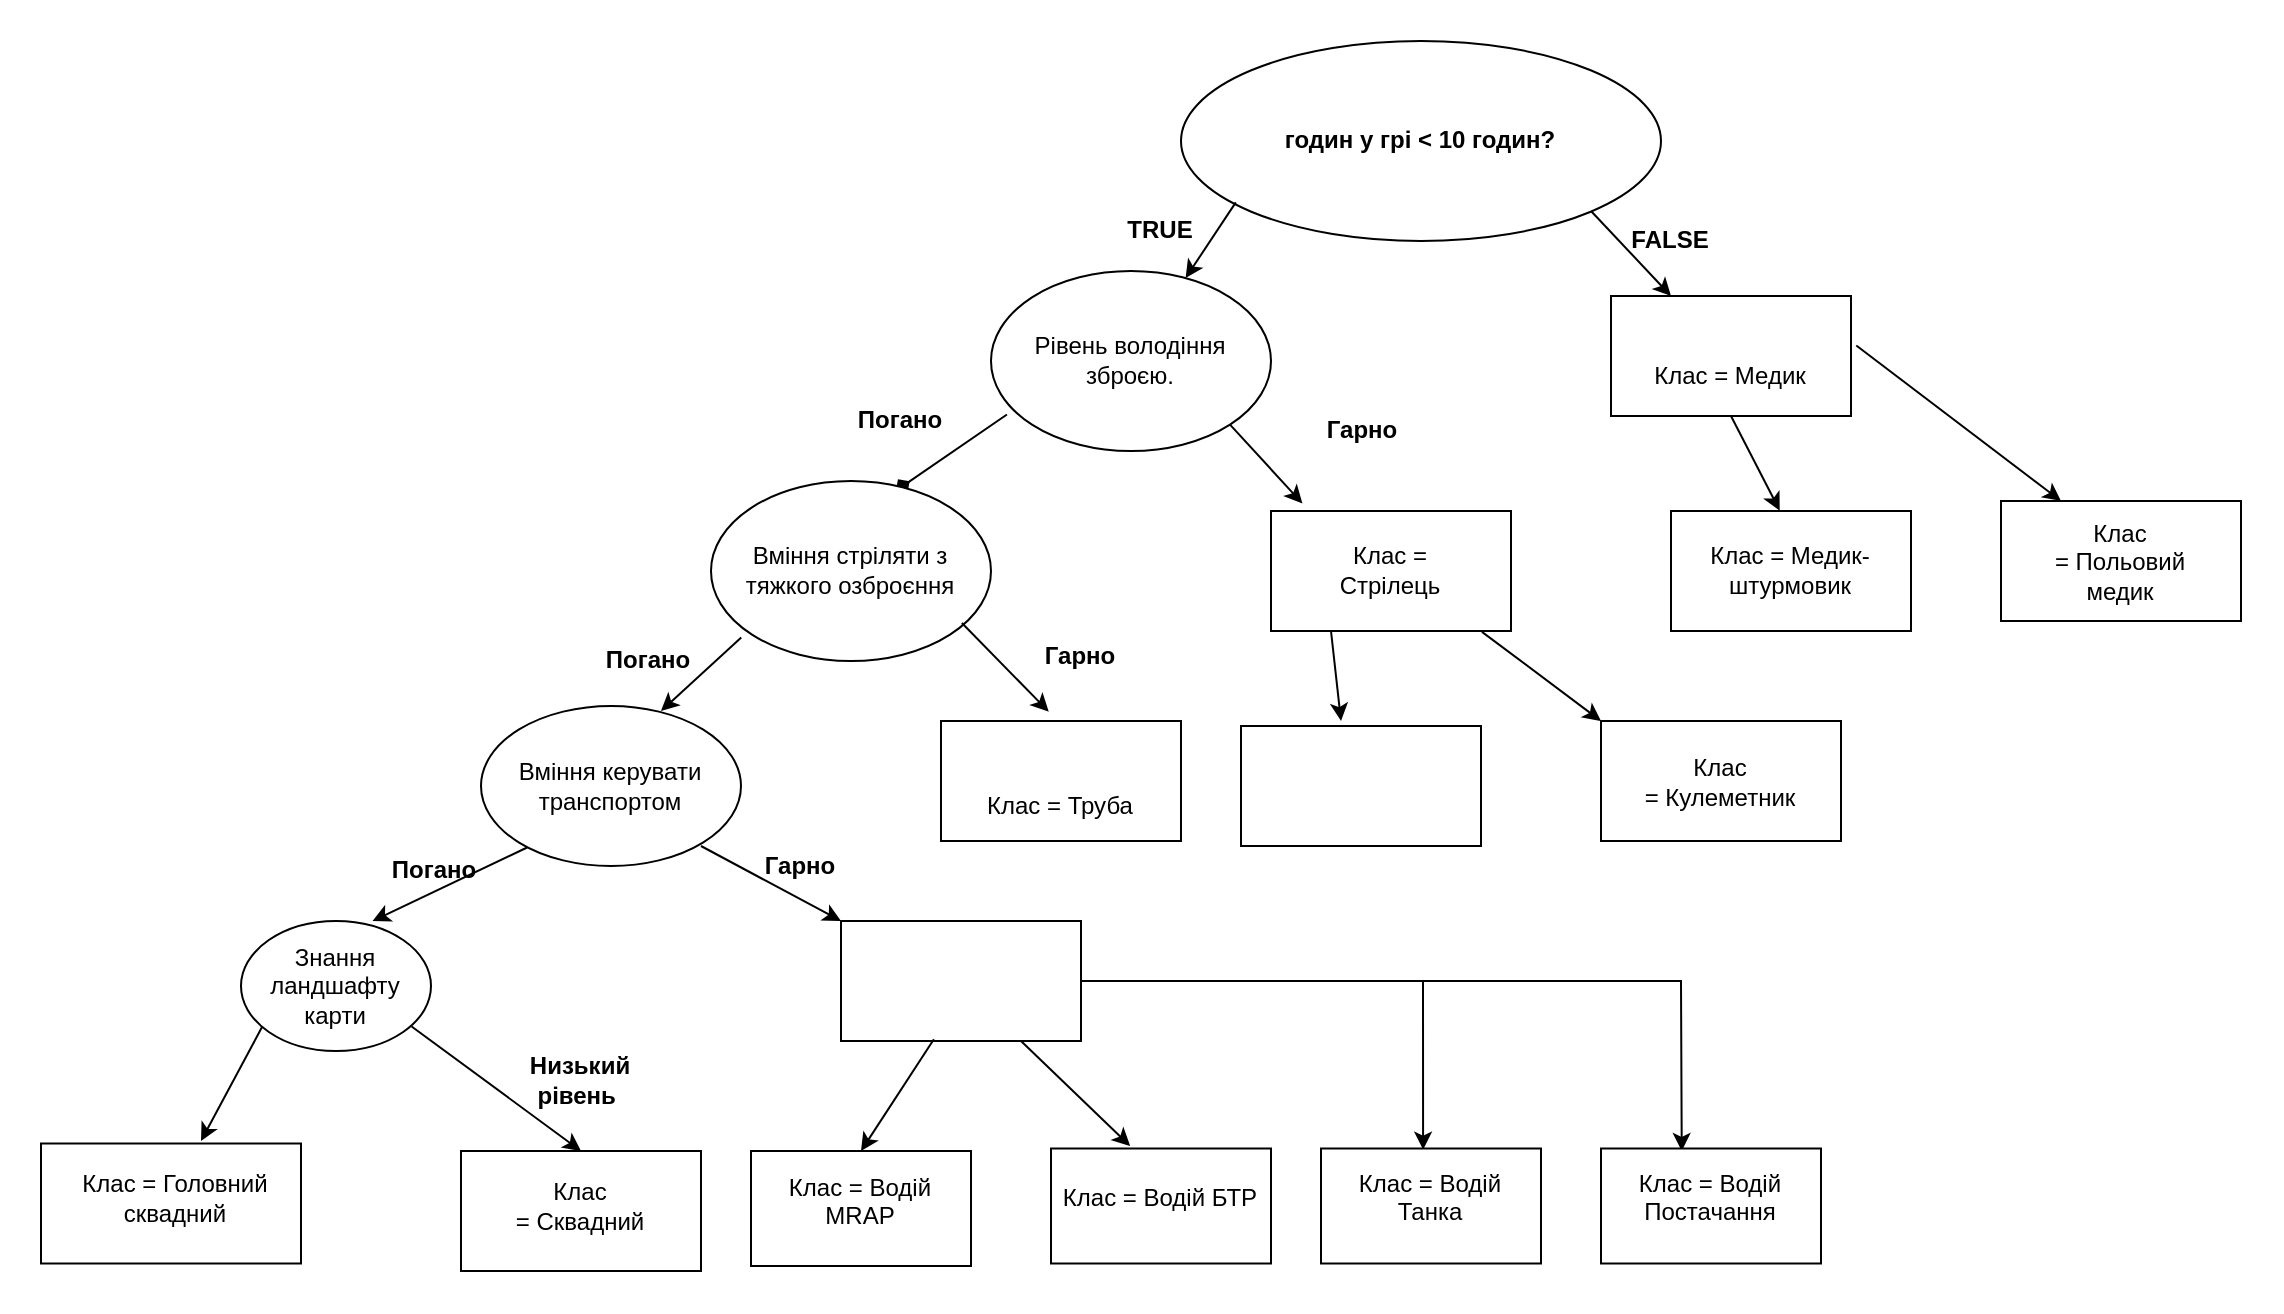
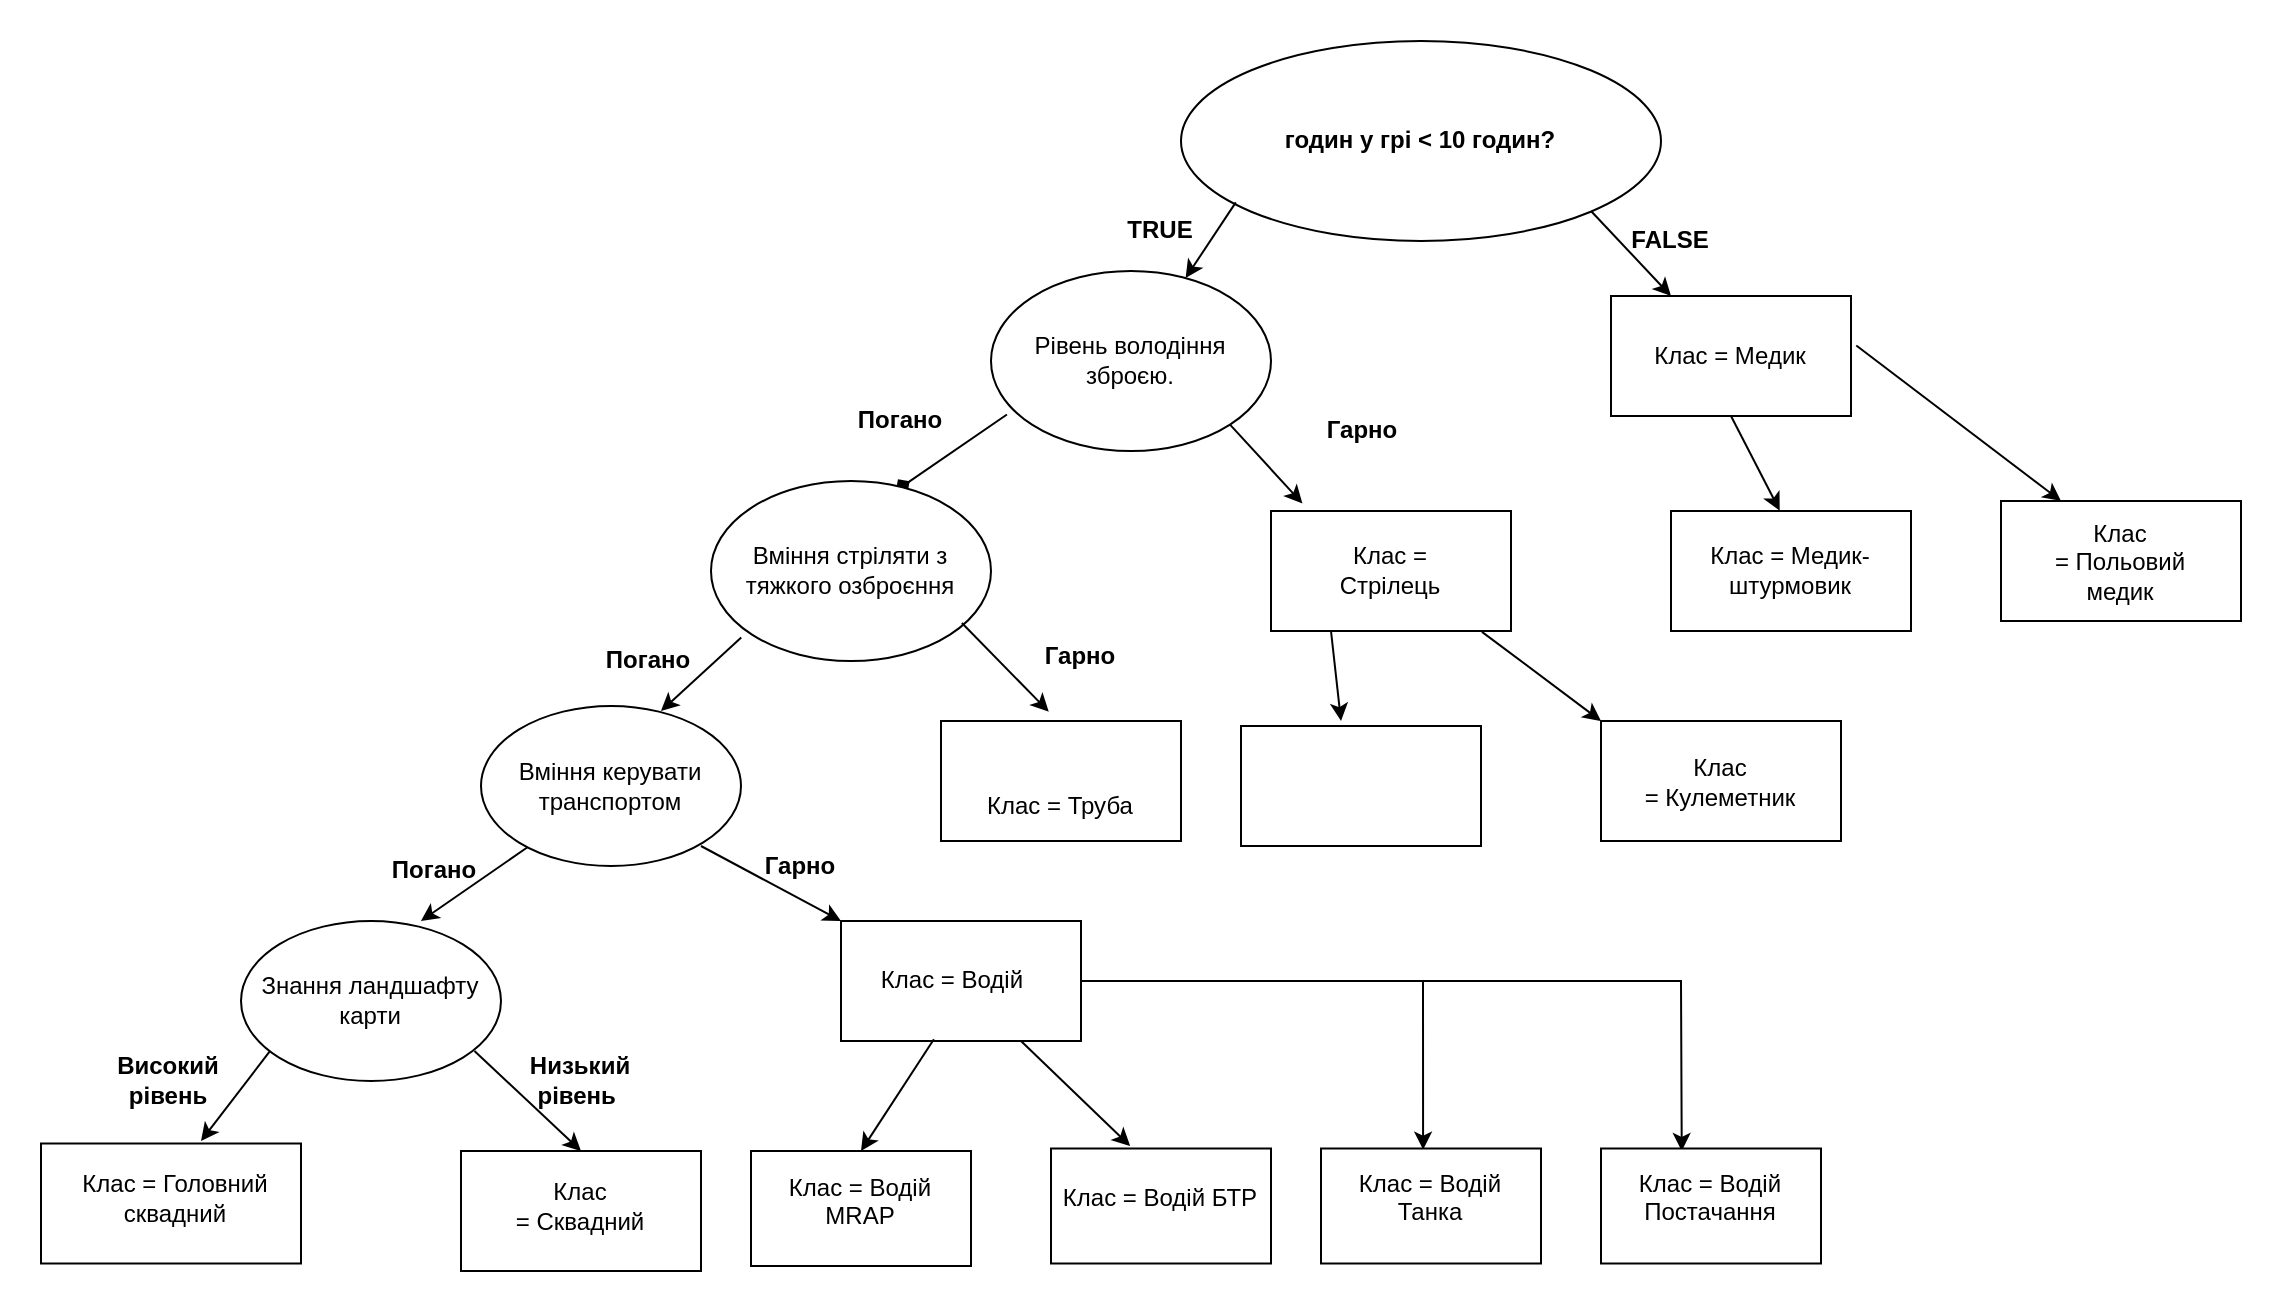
node "Клас = Медик": moved (1731, 376) -> (1731, 356)
node "Клас = Водій": added
node "Знання ландшафту карти": size 190x130 -> 260x160
node "Високий рівень": added
